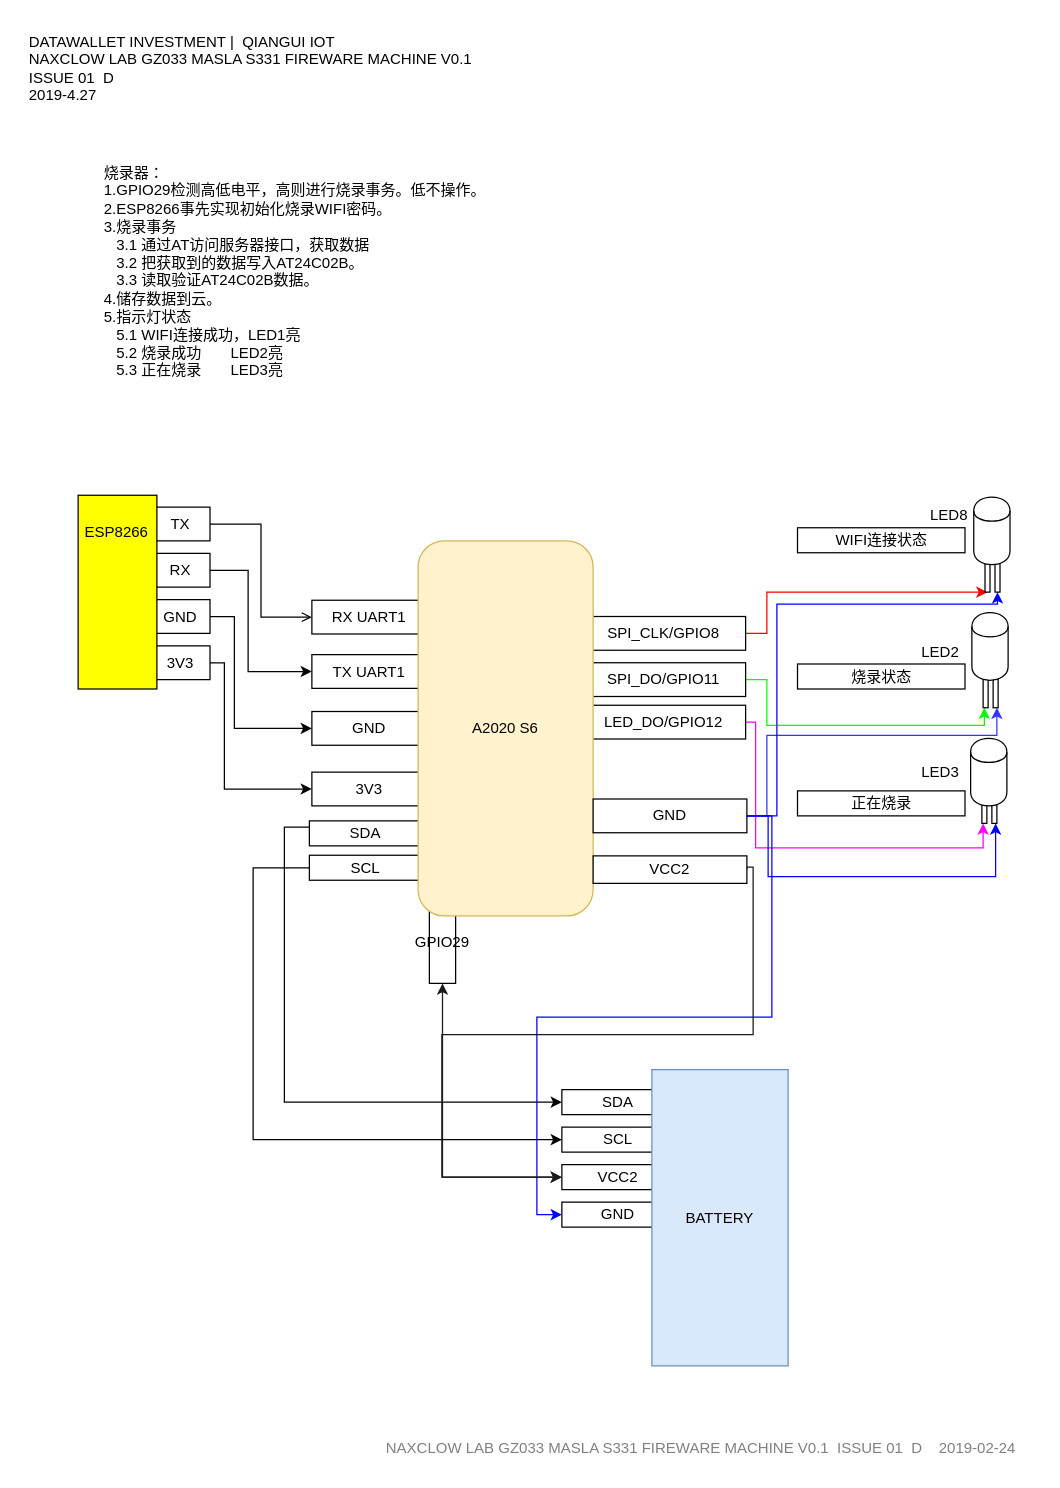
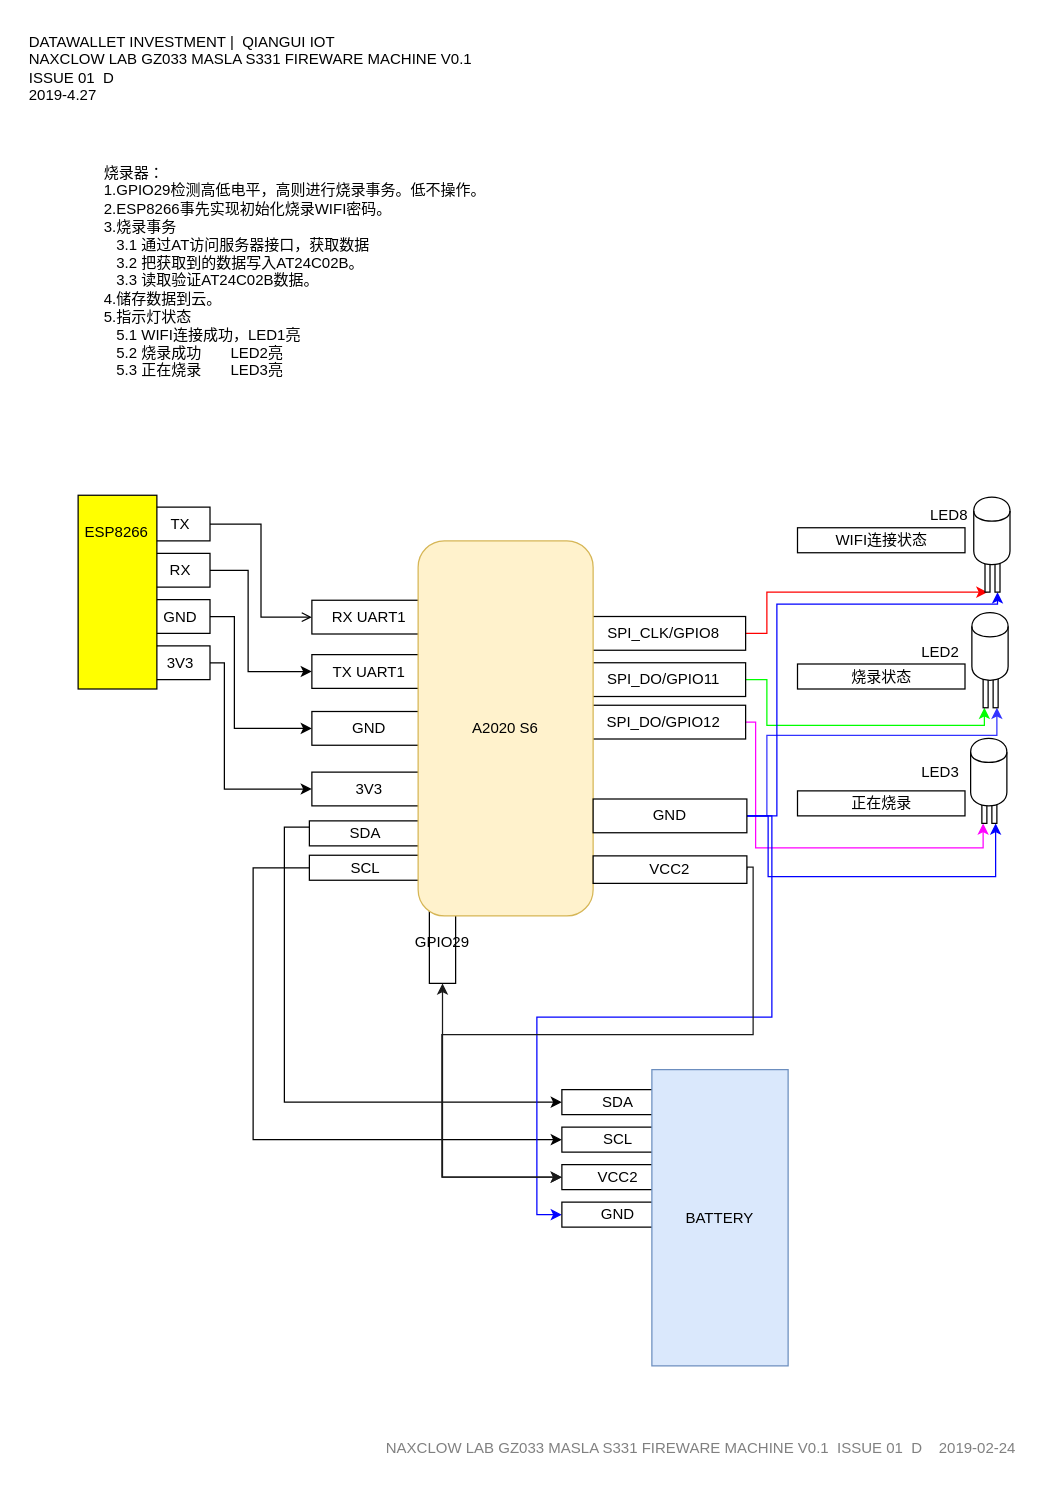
node "LED_DO/GPIO12": label "LED_DO/GPIO12" -> "SPI_DO/GPIO12"
